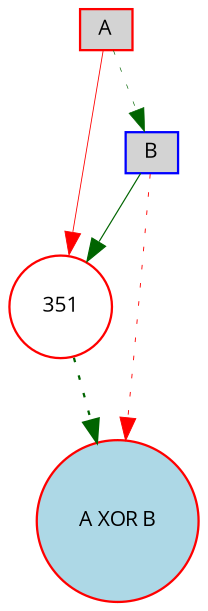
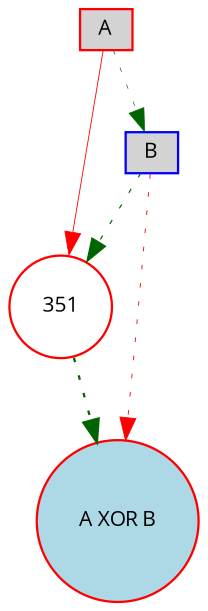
edge "B" -> "351": style solid -> dotted
